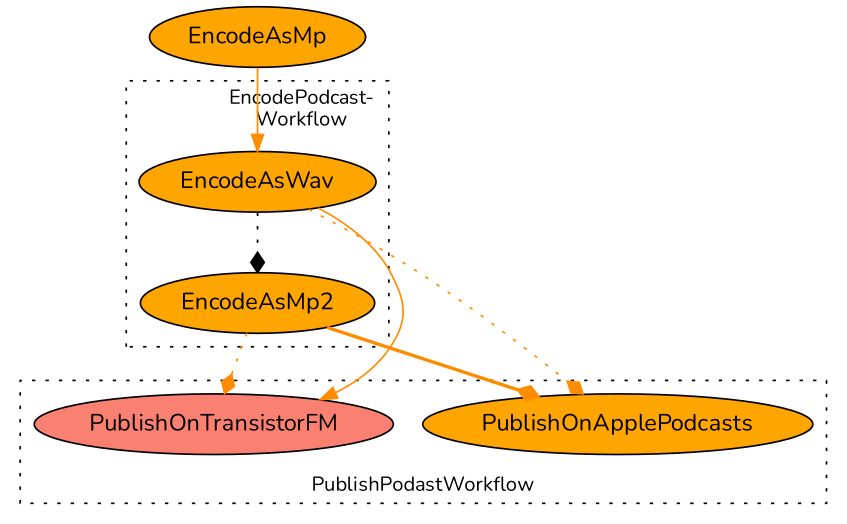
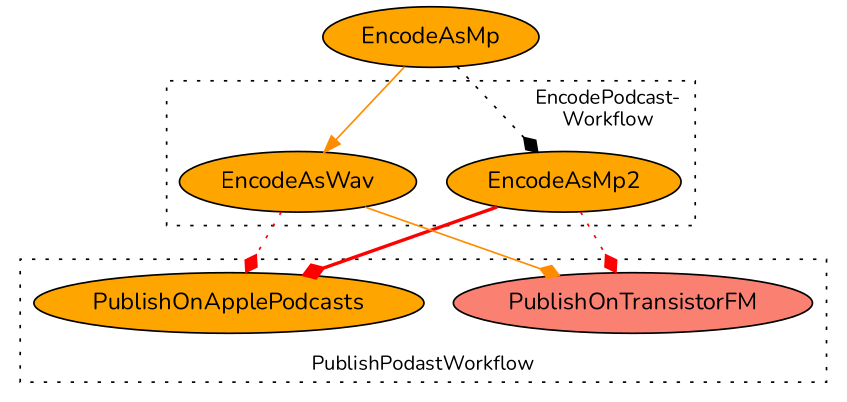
edge "EncodeAsWav" -> "EncodeAsMp2": now "EncodeAsMp" -> "EncodeAsMp2"
edge "EncodeAsWav" -> "PublishOnApplePodcasts": color darkorange -> red
edge "EncodeAsWav" -> "PublishOnTransistorFM": arrowhead normal -> diamond
edge "EncodeAsMp2" -> "PublishOnTransistorFM": color darkorange -> red
edge "EncodeAsMp2" -> "PublishOnApplePodcasts": color darkorange -> red
